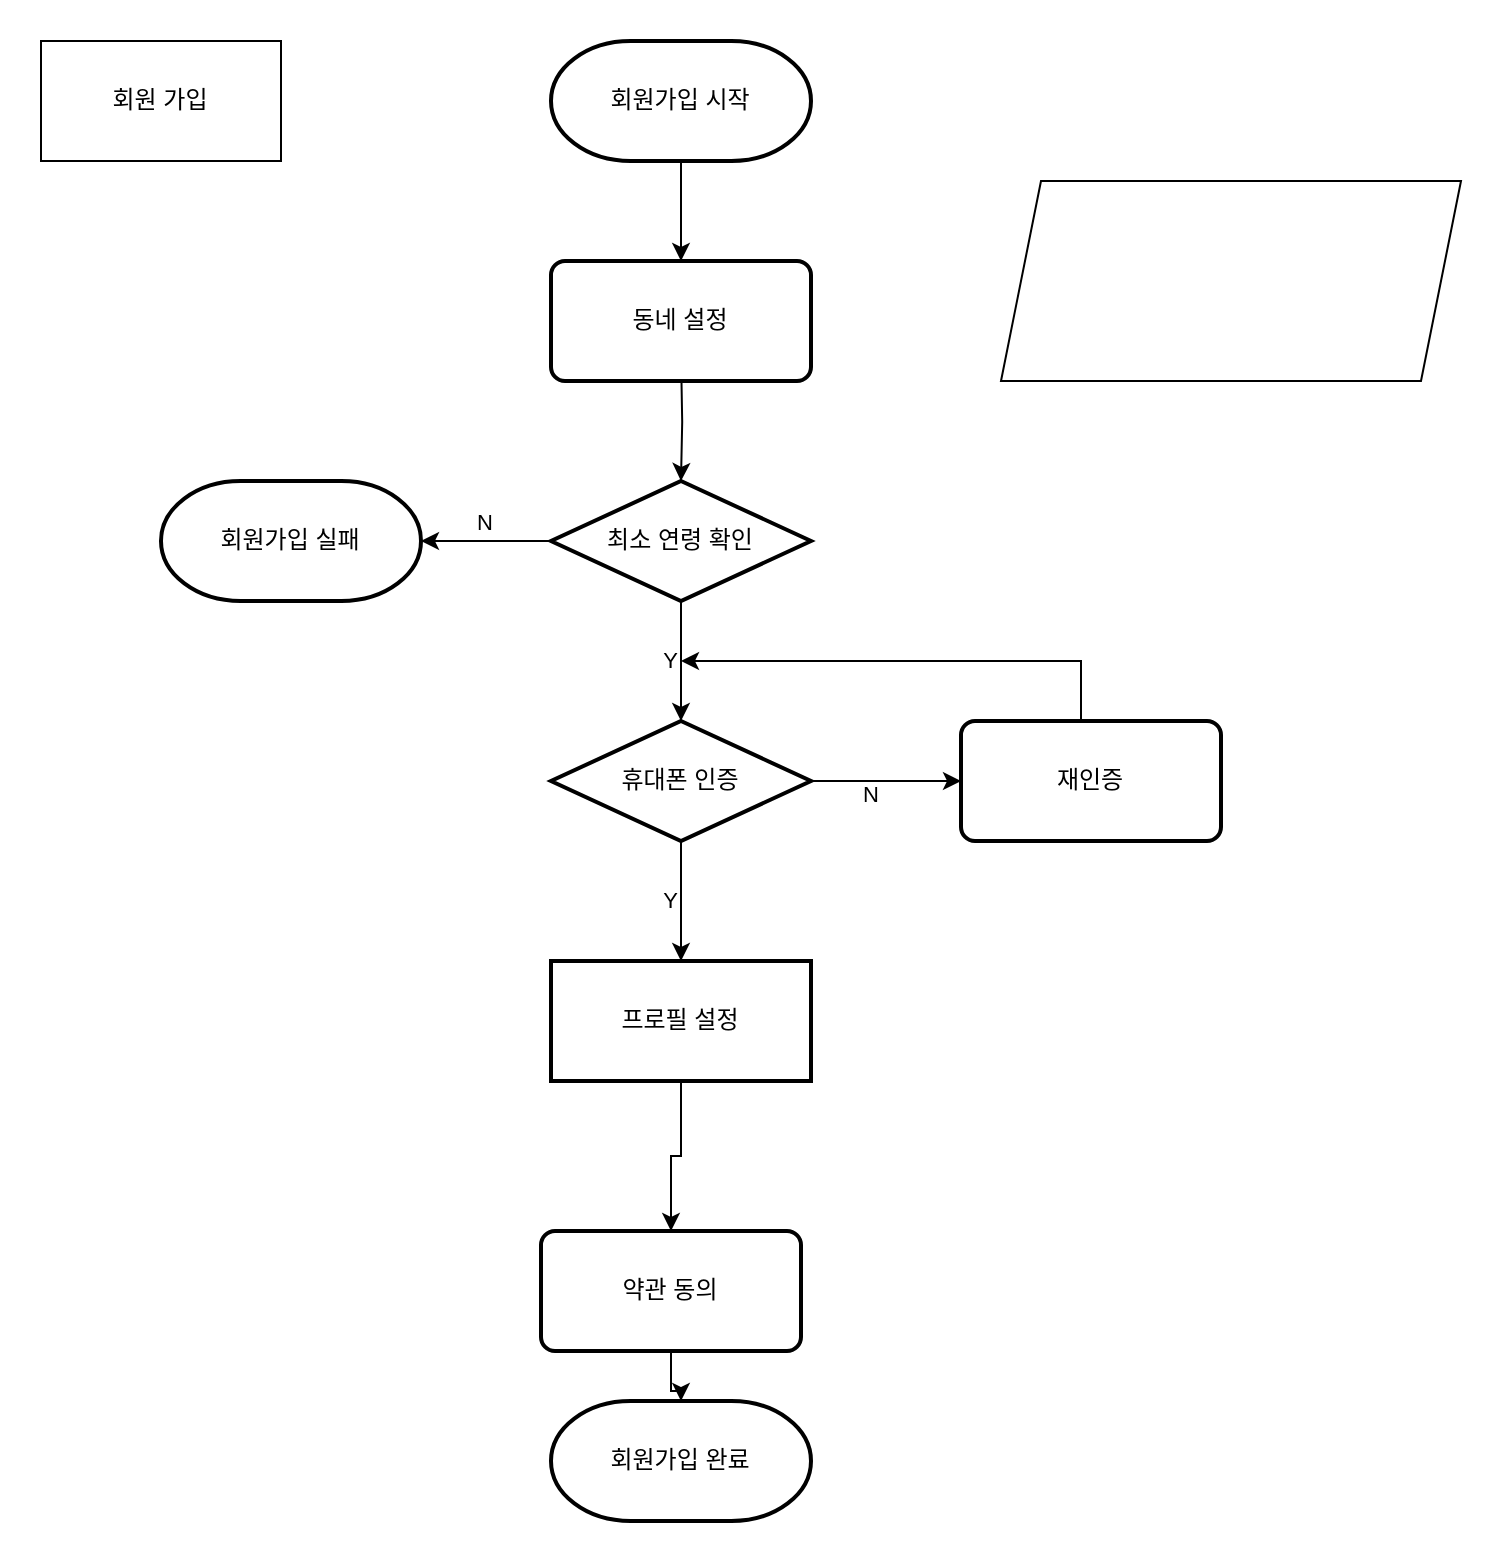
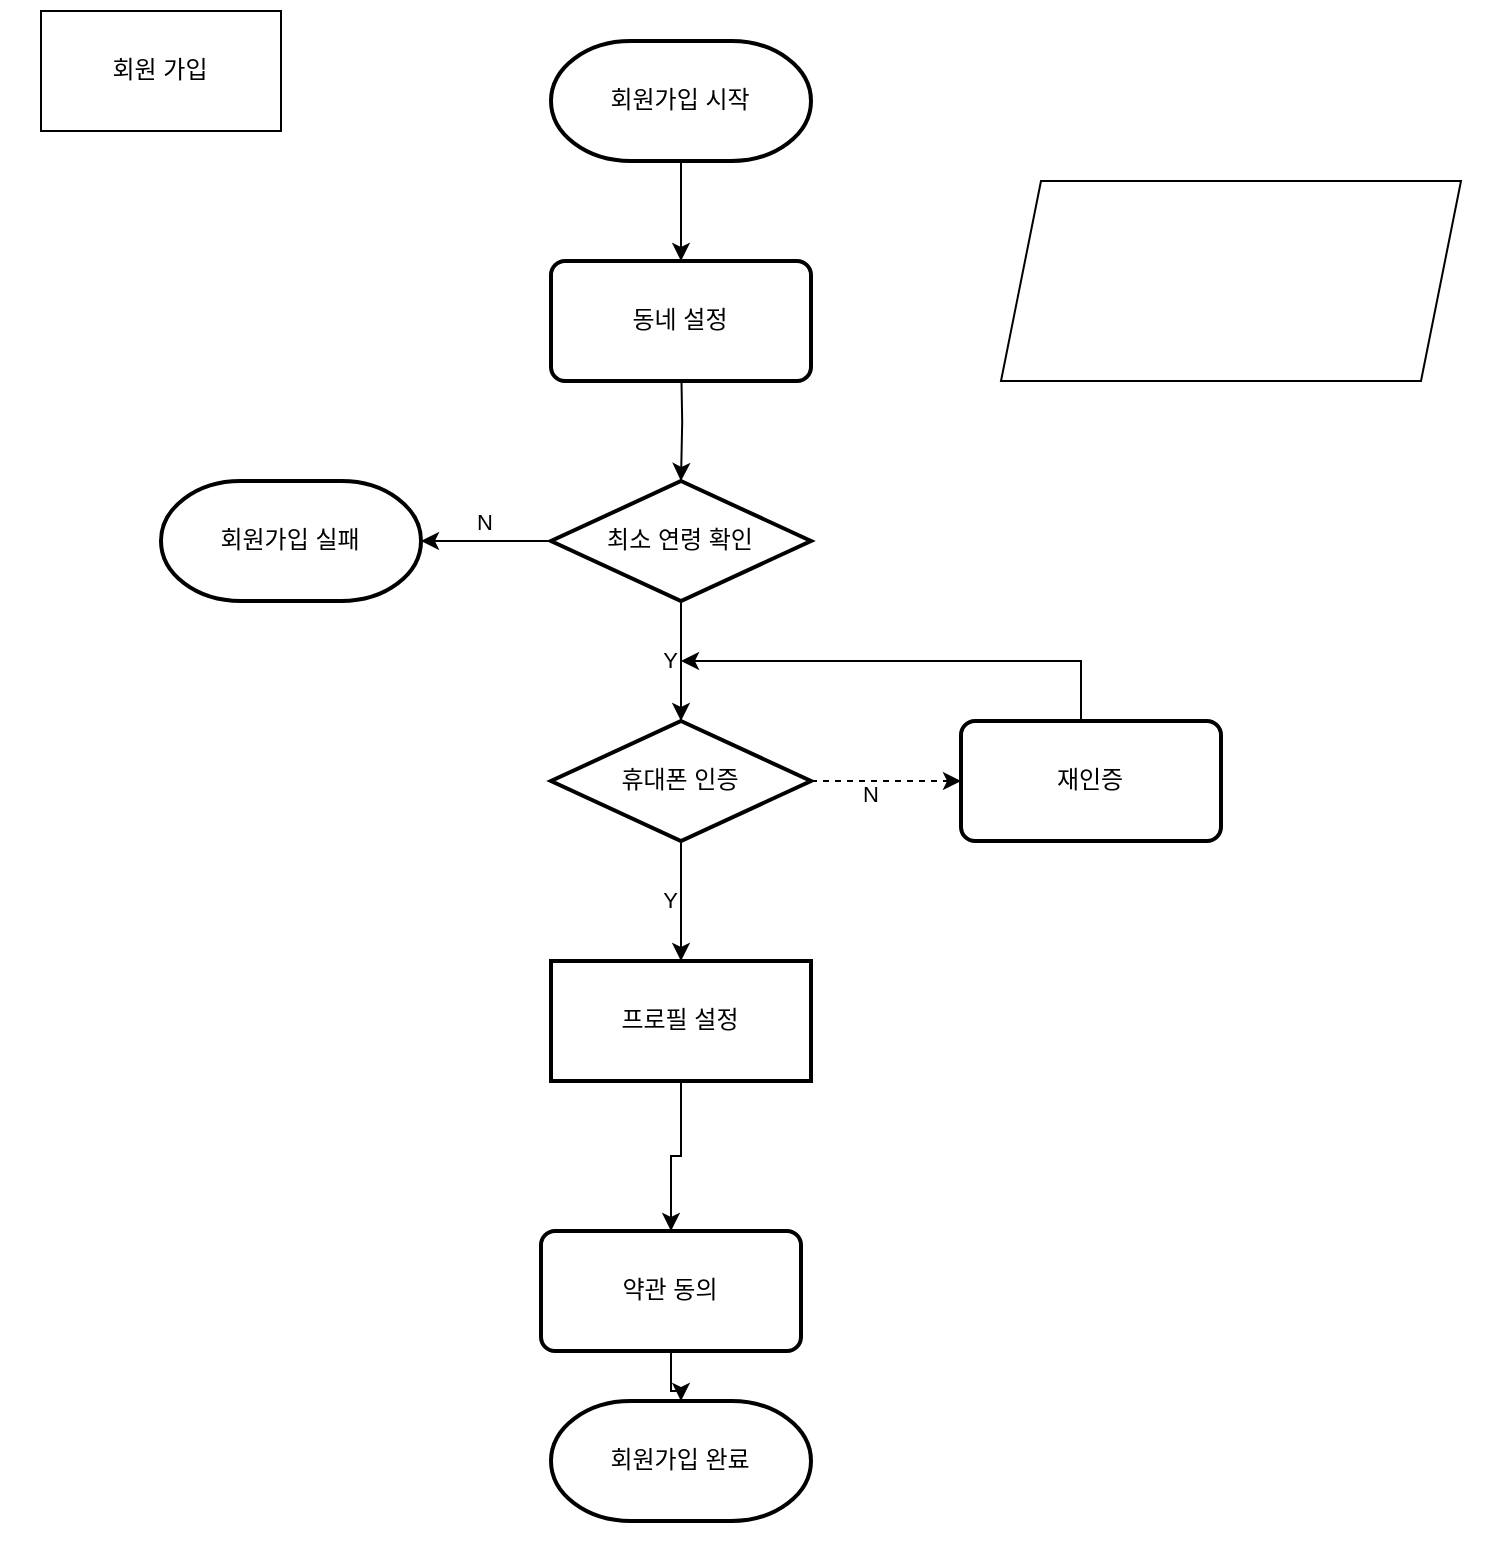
node "회원 가입": moved (161, 101) -> (161, 71)
edge "휴대폰 인증" -> "재인증": style solid -> dashed
